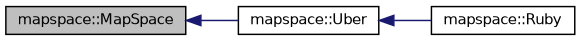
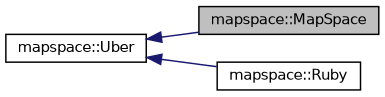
edge "mapspace::Uber" -> "mapspace::MapSpace": reversed
